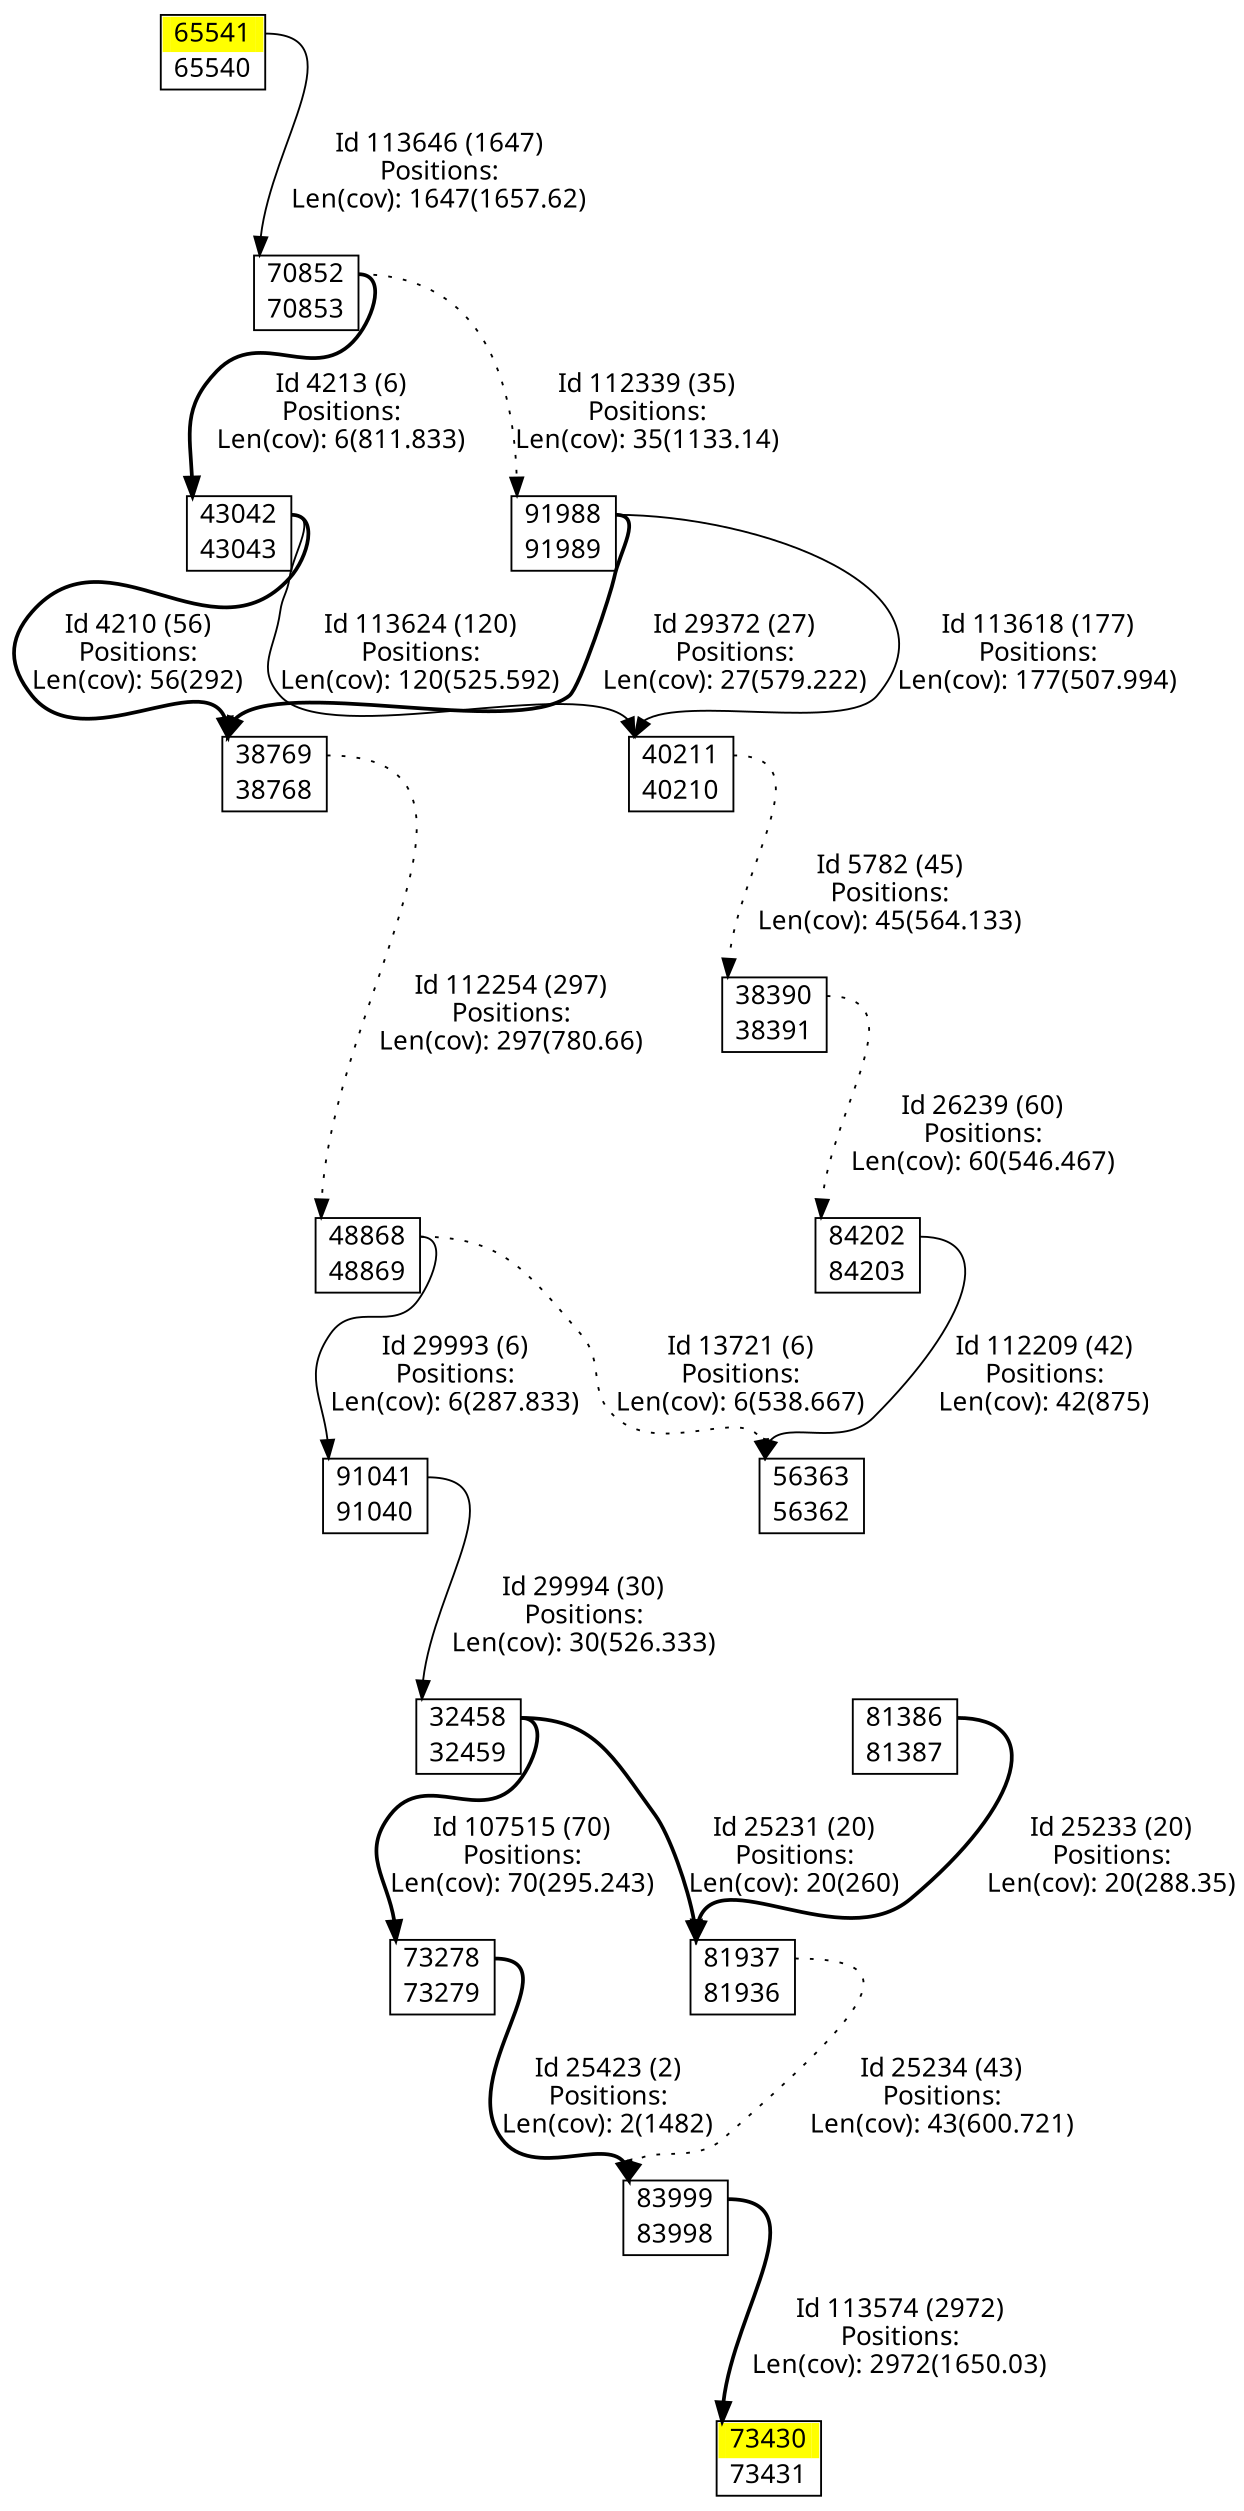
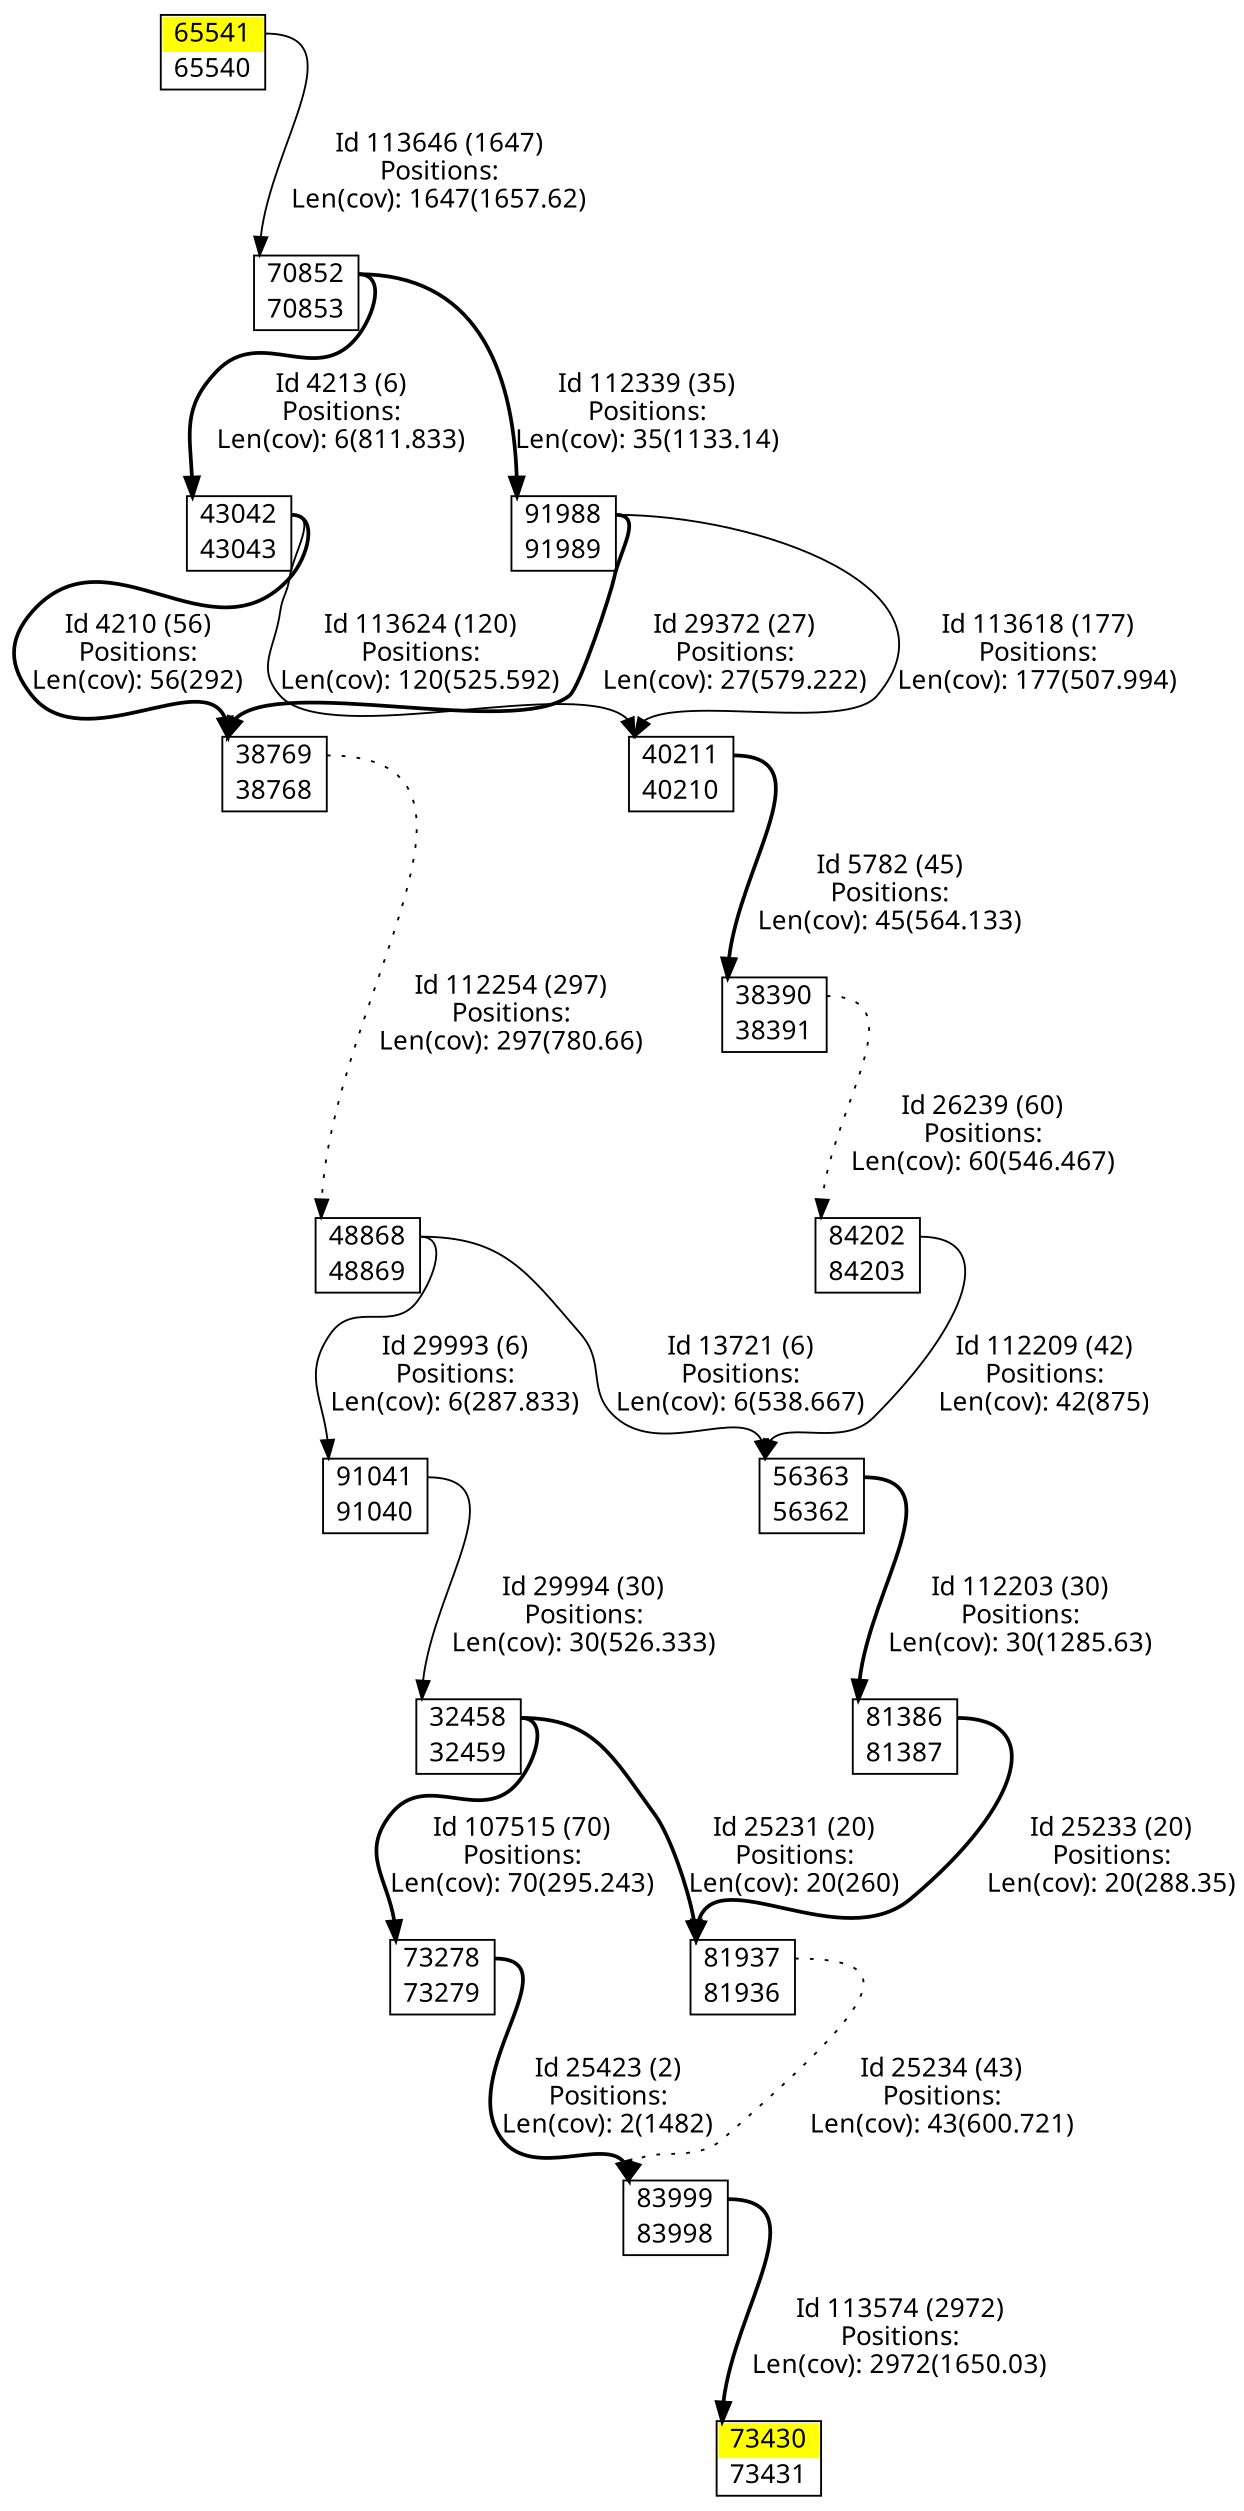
edge "70852" -> "91988": style dotted -> bold
edge "40211" -> "38390": style dotted -> bold
edge "48868" -> "56363": style dotted -> solid
edge "56363" -> "81386": added, label "Id 112203 (30) Positions: Len(cov): 30(1285.63)"
